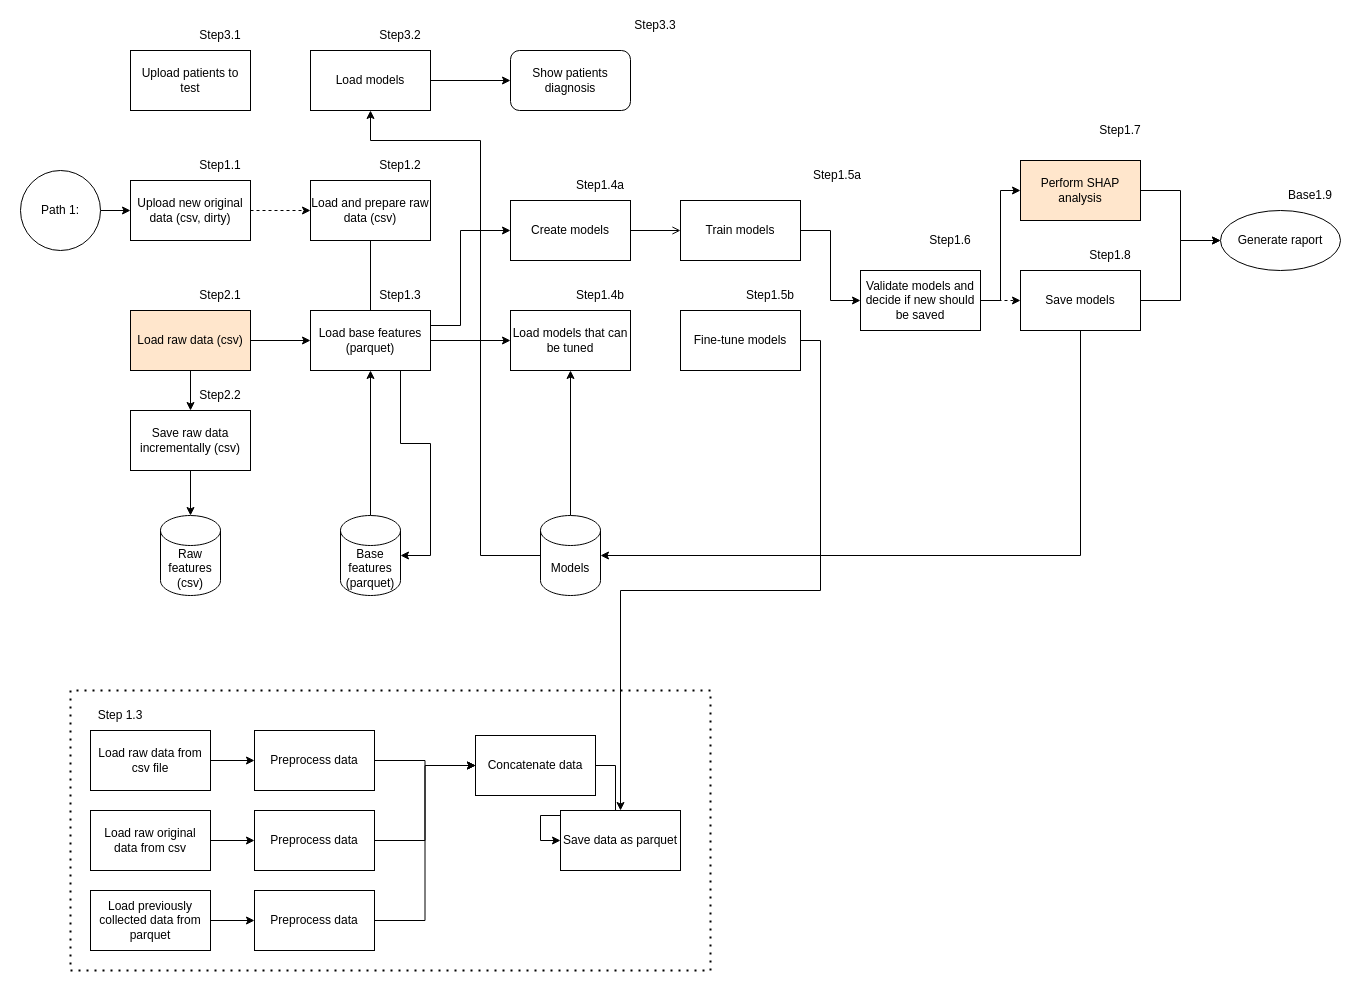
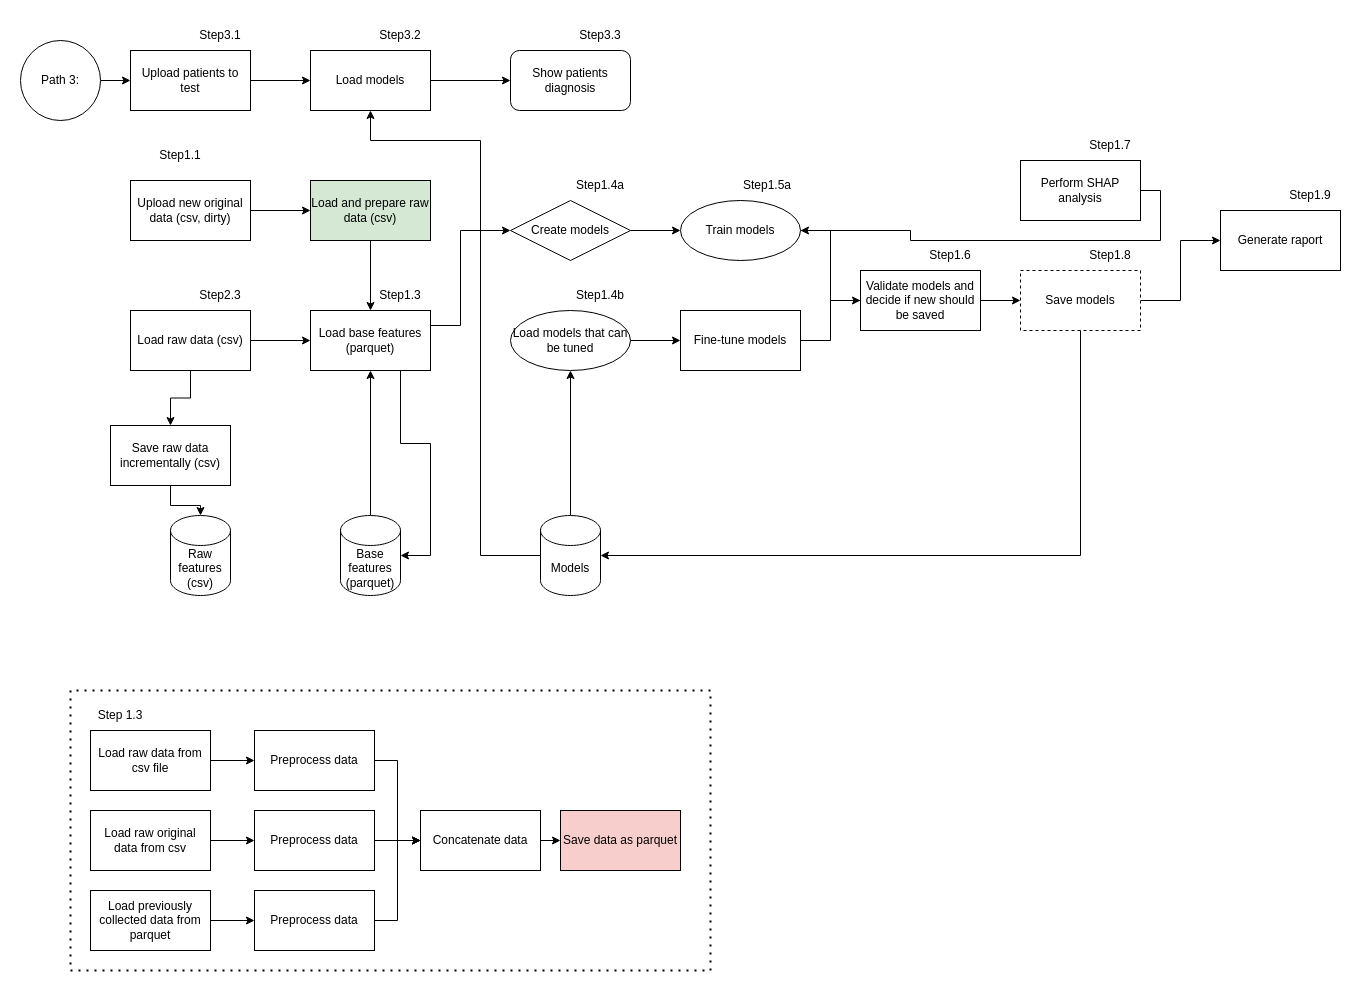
node "Step3.3": moved (656, 26) -> (601, 36)
node "Path 3:": added
edge "Path 3:" -> "Upload patients to test": added
edge "Upload patients to test" -> "Load models": added
node "Step1.7": moved (1121, 131) -> (1111, 146)
node "Step1.1": moved (221, 166) -> (181, 156)
node "Step1.2": removed
node "Step1.5a": moved (838, 176) -> (768, 186)
node "Perform SHAP analysis": fillcolor #ffe6cc -> #ffffff
node "Base1.9": label "Base1.9" -> "Step1.9"
edge "Perform SHAP analysis" -> "Generate raport": now "Perform SHAP analysis" -> "Train models"
node "Path 1:": removed
edge "Path 1:" -> "Upload new original data (csv, dirty)": removed
edge "Upload new original data (csv, dirty)" -> "Load and prepare raw data (csv)": style dashed -> solid
node "Load and prepare raw data (csv)": fillcolor #ffffff -> #d5e8d4
node "Create models": shape rectangle -> diamond
edge "Create models" -> "Train models": arrowhead open -> classic
node "Train models": shape rectangle -> ellipse
edge "Train models" -> "Validate models and decide if new should be saved": arrowhead classic -> none
edge "Validate models and decide if new should be saved" -> "Perform SHAP analysis": removed
node "Step1.6": moved (951, 241) -> (951, 256)
node "Generate raport": shape ellipse -> rectangle
node "Step2.1": label "Step2.1" -> "Step2.3"
node "Step1.5b": removed
edge "Validate models and decide if new should be saved" -> "Save models": style dashed -> solid
node "Save models": style solid -> dashed
edge "Load and prepare raw data (csv)" -- "Load base features (parquet)": arrowhead none -> classic
node "Load raw data (csv)": fillcolor #ffe6cc -> #ffffff
edge "Load base features (parquet)" -> "Load models that can be tuned": removed
node "Load models that can be tuned": shape rectangle -> ellipse
edge "Load models that can be tuned" -> "Fine-tune models": added
node "Step2.2": removed
node "Save raw data incrementally (csv)": moved (191, 441) -> (171, 456)
node "Raw features (csv)": moved (191, 556) -> (201, 556)
edge "Fine-tune models" -> "Save data as parquet": now "Fine-tune models" -> "Validate models and decide if new should be saved"
node "Concatenate data": moved (536, 766) -> (481, 841)
node "Save data as parquet": fillcolor #ffffff -> #f8cecc
